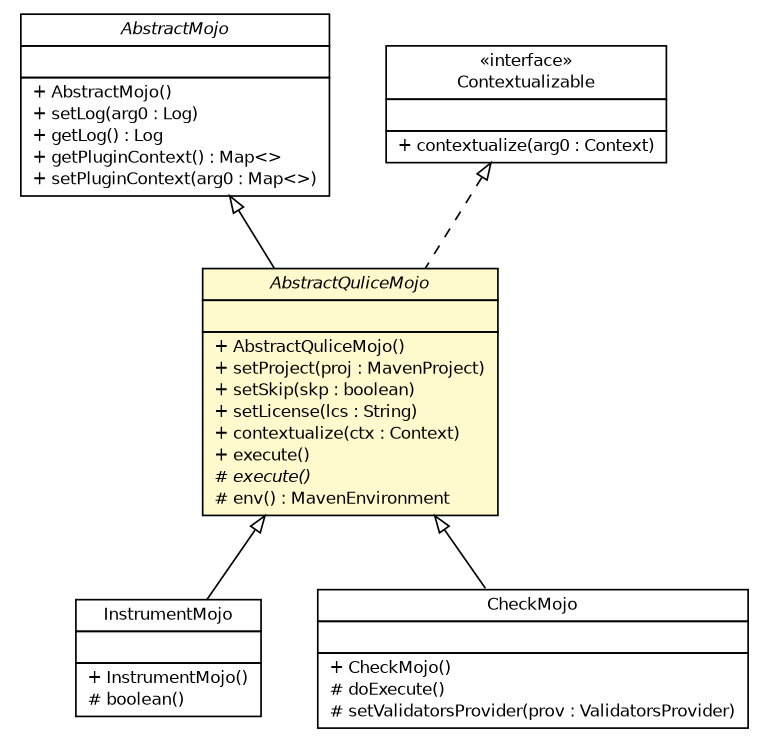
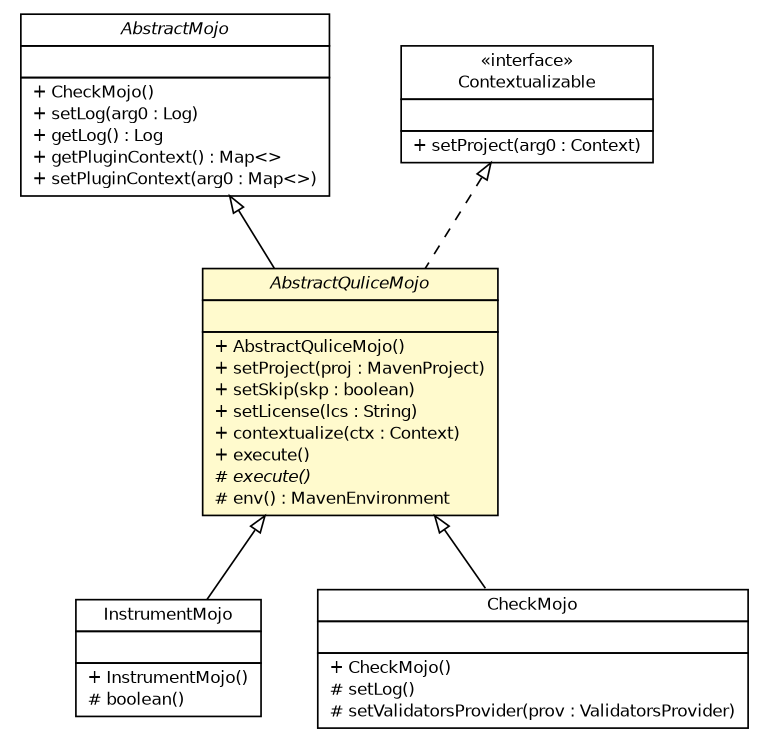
node "AbstractMojo": text "+ AbstractMojo()" -> "+ CheckMojo()"
node "Contextualizable": text "+ contextualize(arg0 : Context)" -> "+ setProject(arg0 : Context)"
node "CheckMojo": text "# doExecute()" -> "# setLog()"
